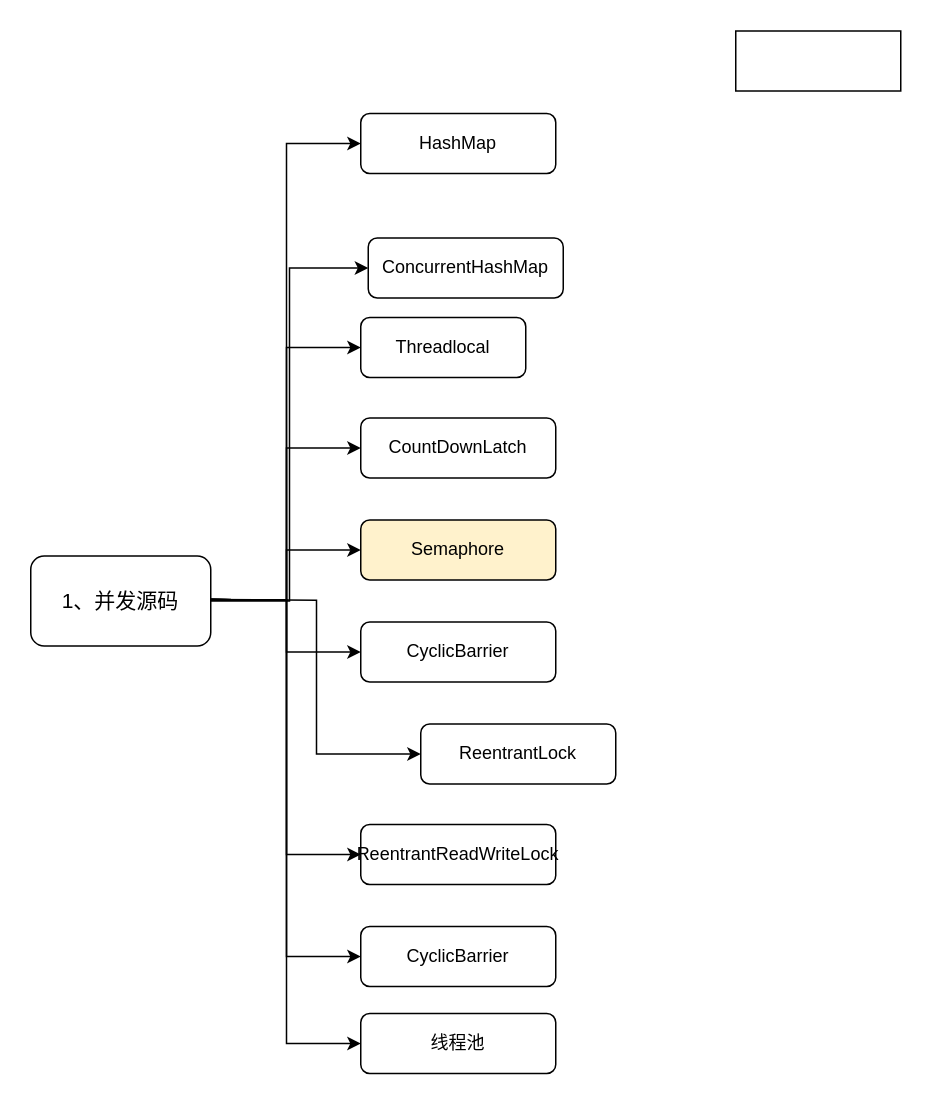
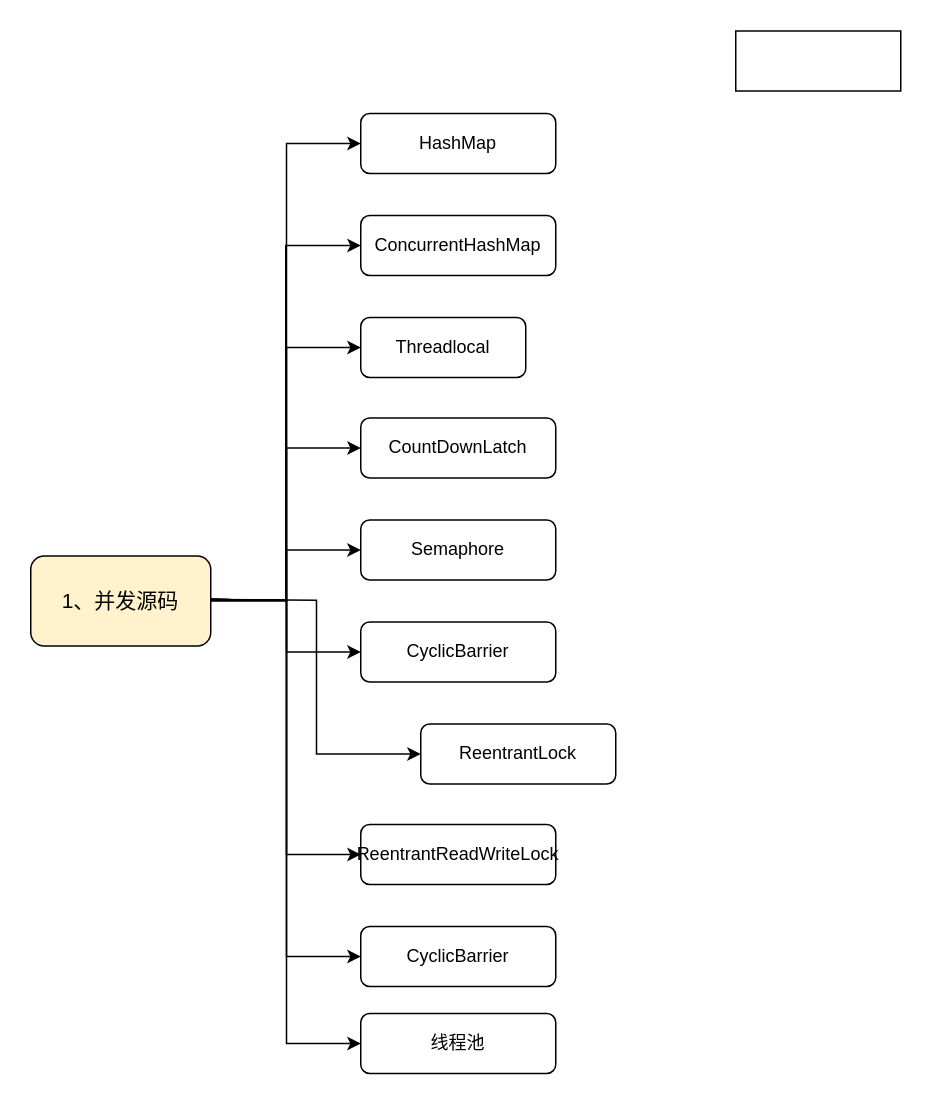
node "ConcurrentHashMap": moved (466, 268) -> (458, 245)
node "Semaphore": fillcolor #fff2cc -> #ffffff
node "1、并发源码": fillcolor #ffffff -> #fff2cc
